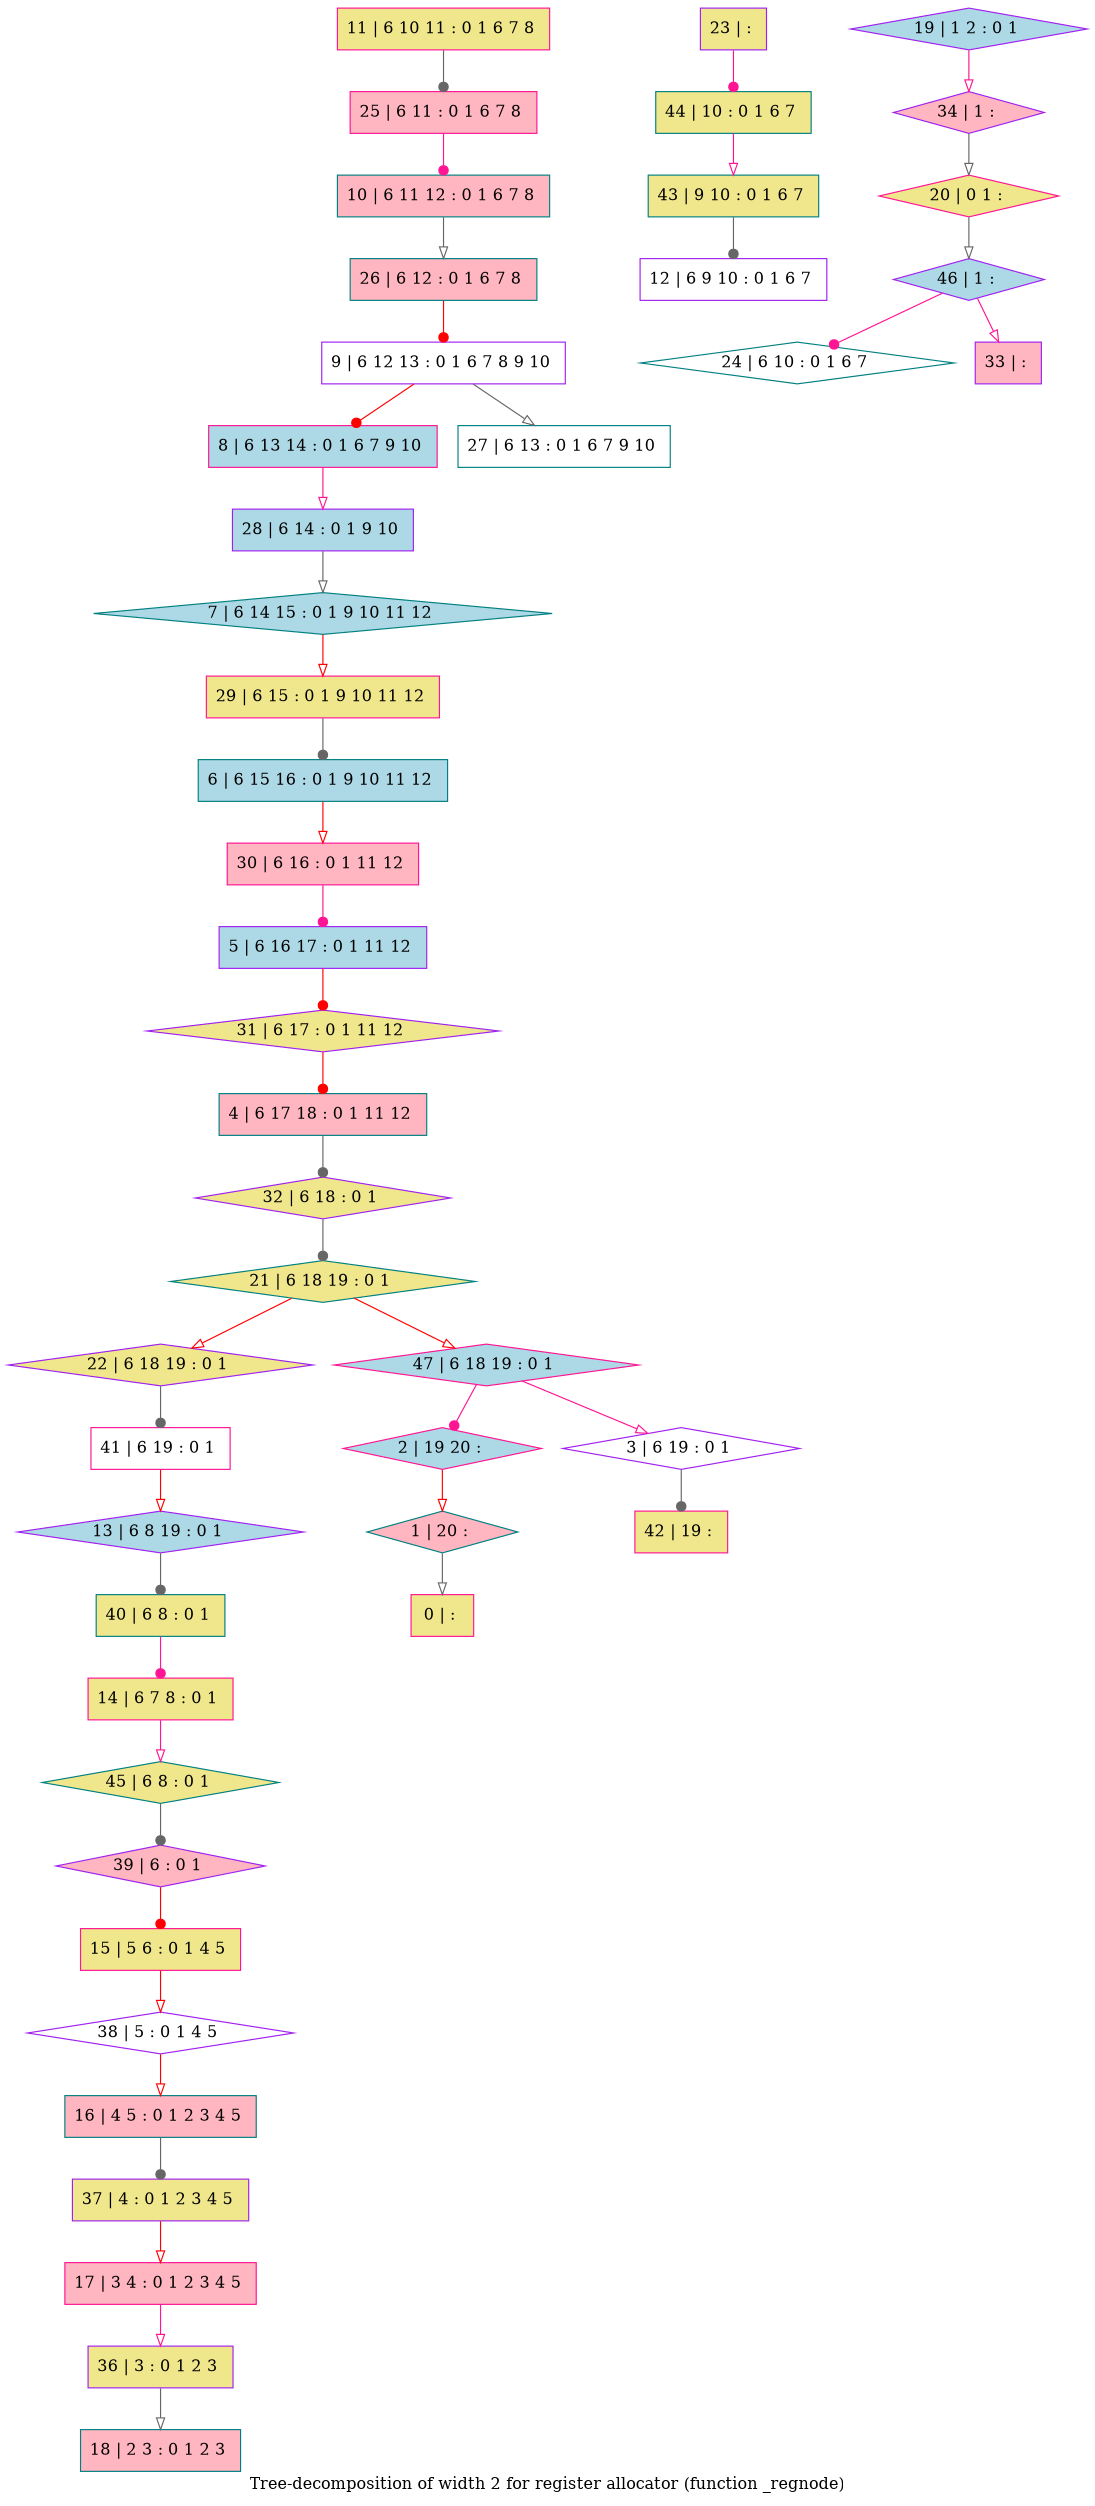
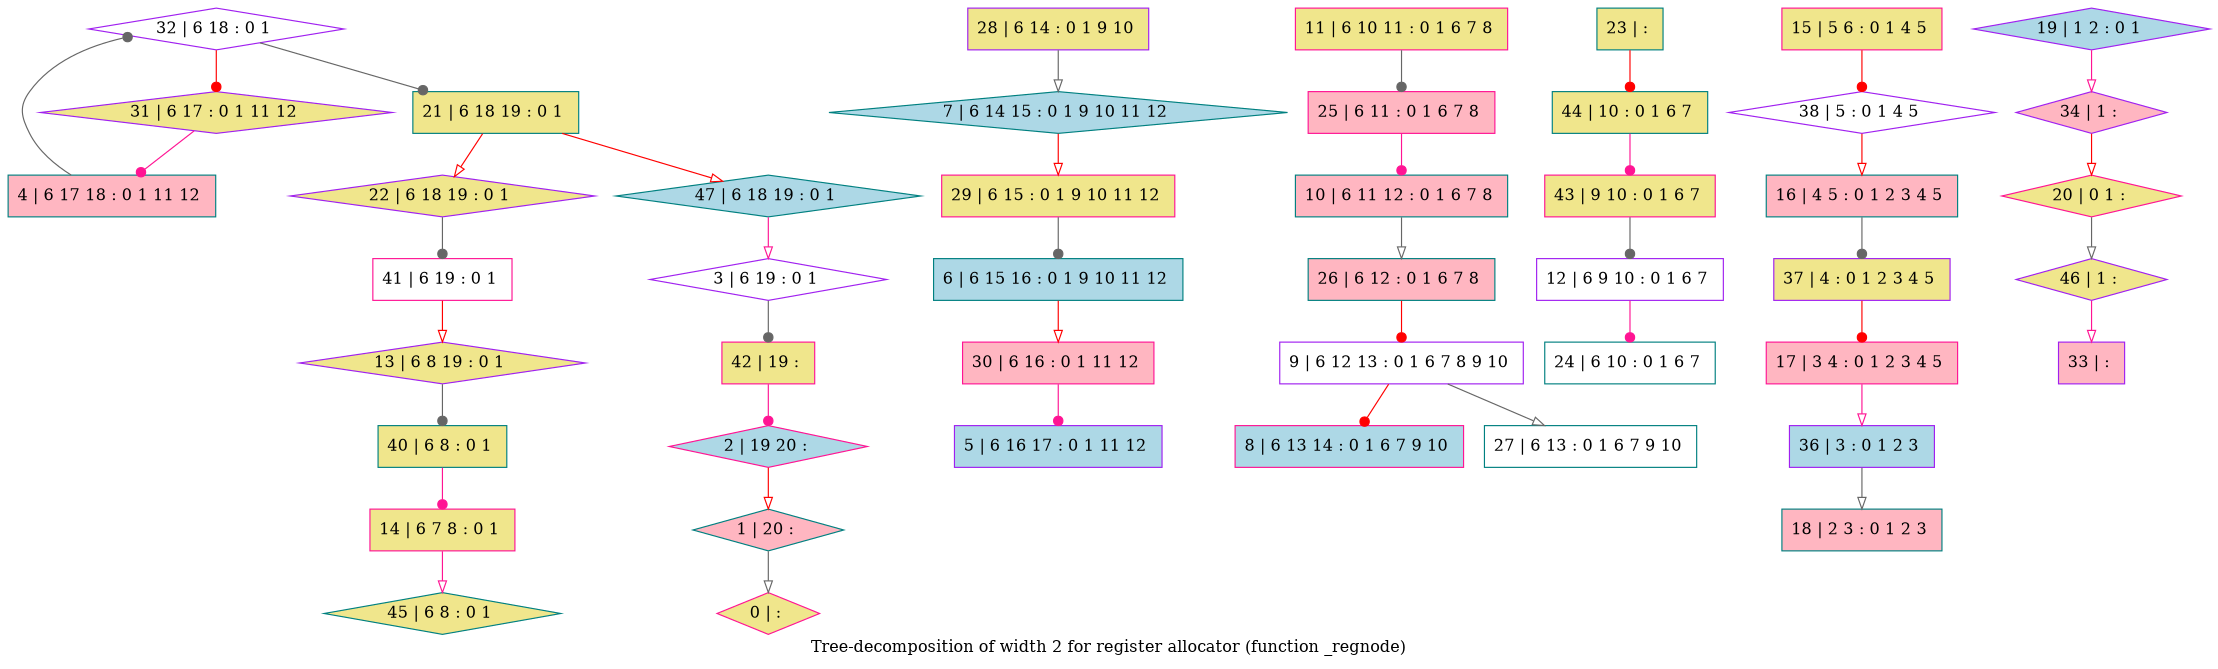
node "23 | :": color purple -> teal
edge "23 | :" -> "44 | 10 : 0 1 6 7": color deeppink -> red
edge "44 | 10 : 0 1 6 7" -> "43 | 9 10 : 0 1 6 7": arrowhead onormal -> dot
edge "34 | 1 :" -> "20 | 0 1 :": color gray40 -> red
node "43 | 9 10 : 0 1 6 7": color teal -> deeppink
node "46 | 1 :": fillcolor lightblue -> khaki
edge "46 | 1 :" -> "24 | 6 10 : 0 1 6 7": now "12 | 6 9 10 : 0 1 6 7" -> "24 | 6 10 : 0 1 6 7"
node "24 | 6 10 : 0 1 6 7": shape diamond -> box
edge "8 | 6 13 14 : 0 1 6 7 9 10" -> "28 | 6 14 : 0 1 9 10": removed
node "28 | 6 14 : 0 1 9 10": fillcolor lightblue -> khaki
edge "5 | 6 16 17 : 0 1 11 12" -> "31 | 6 17 : 0 1 11 12": now "32 | 6 18 : 0 1" -> "31 | 6 17 : 0 1 11 12"
edge "31 | 6 17 : 0 1 11 12" -> "4 | 6 17 18 : 0 1 11 12": color red -> deeppink
node "32 | 6 18 : 0 1": fillcolor khaki -> white
node "21 | 6 18 19 : 0 1": shape diamond -> box
node "47 | 6 18 19 : 0 1": color deeppink -> teal
edge "47 | 6 18 19 : 0 1" -> "2 | 19 20 :": now "42 | 19 :" -> "2 | 19 20 :"
node "13 | 6 8 19 : 0 1": fillcolor lightblue -> khaki
node "0 | :": shape box -> diamond
node "39 | 6 : 0 1": removed
edge "15 | 5 6 : 0 1 4 5" -> "38 | 5 : 0 1 4 5": arrowhead onormal -> dot
edge "37 | 4 : 0 1 2 3 4 5" -> "17 | 3 4 : 0 1 2 3 4 5": arrowhead onormal -> dot
node "36 | 3 : 0 1 2 3": fillcolor khaki -> lightblue
